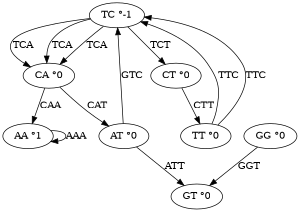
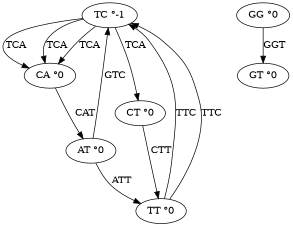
edge "TC °-1" -> "CT °0": label "TCT" -> "TCA"
node "AA °1": removed
edge "AT °0" -> "GT °0": now "AT °0" -> "TT °0"
